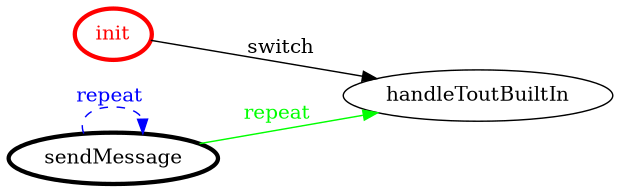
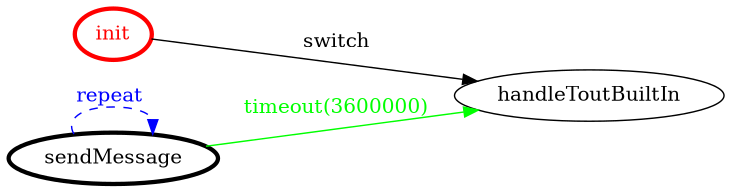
edge "sendMessage" -> "handleToutBuiltIn": label "repeat " -> "timeout(3600000)"
